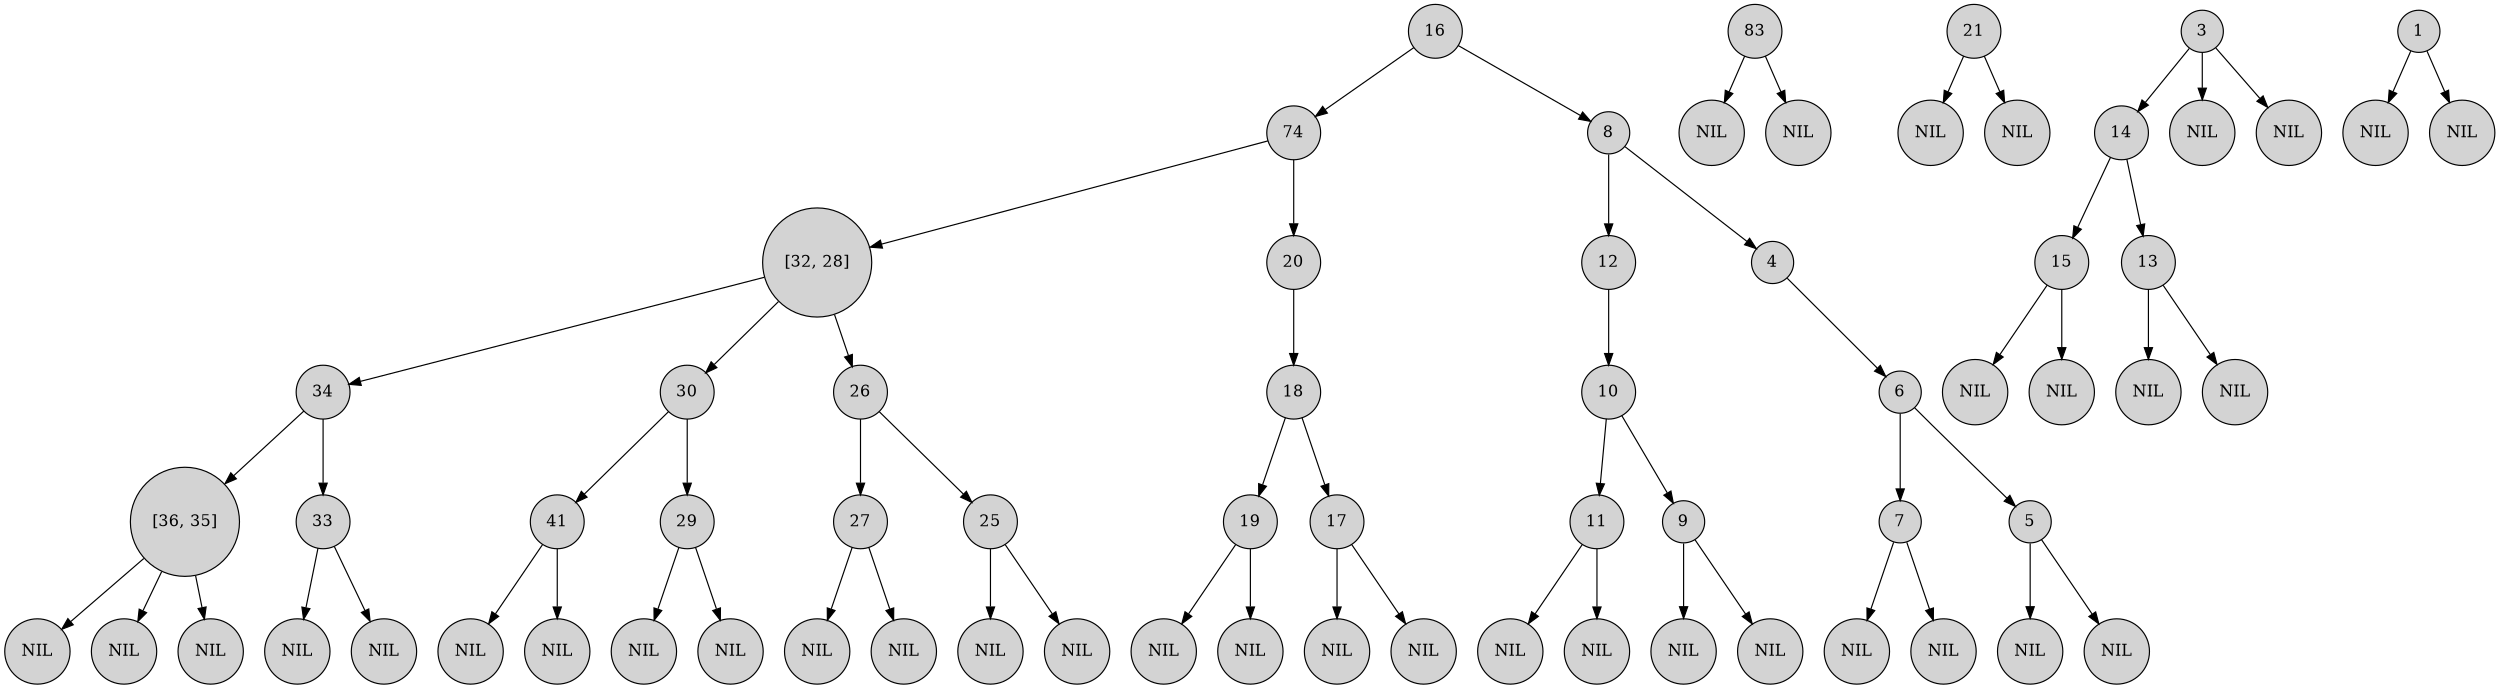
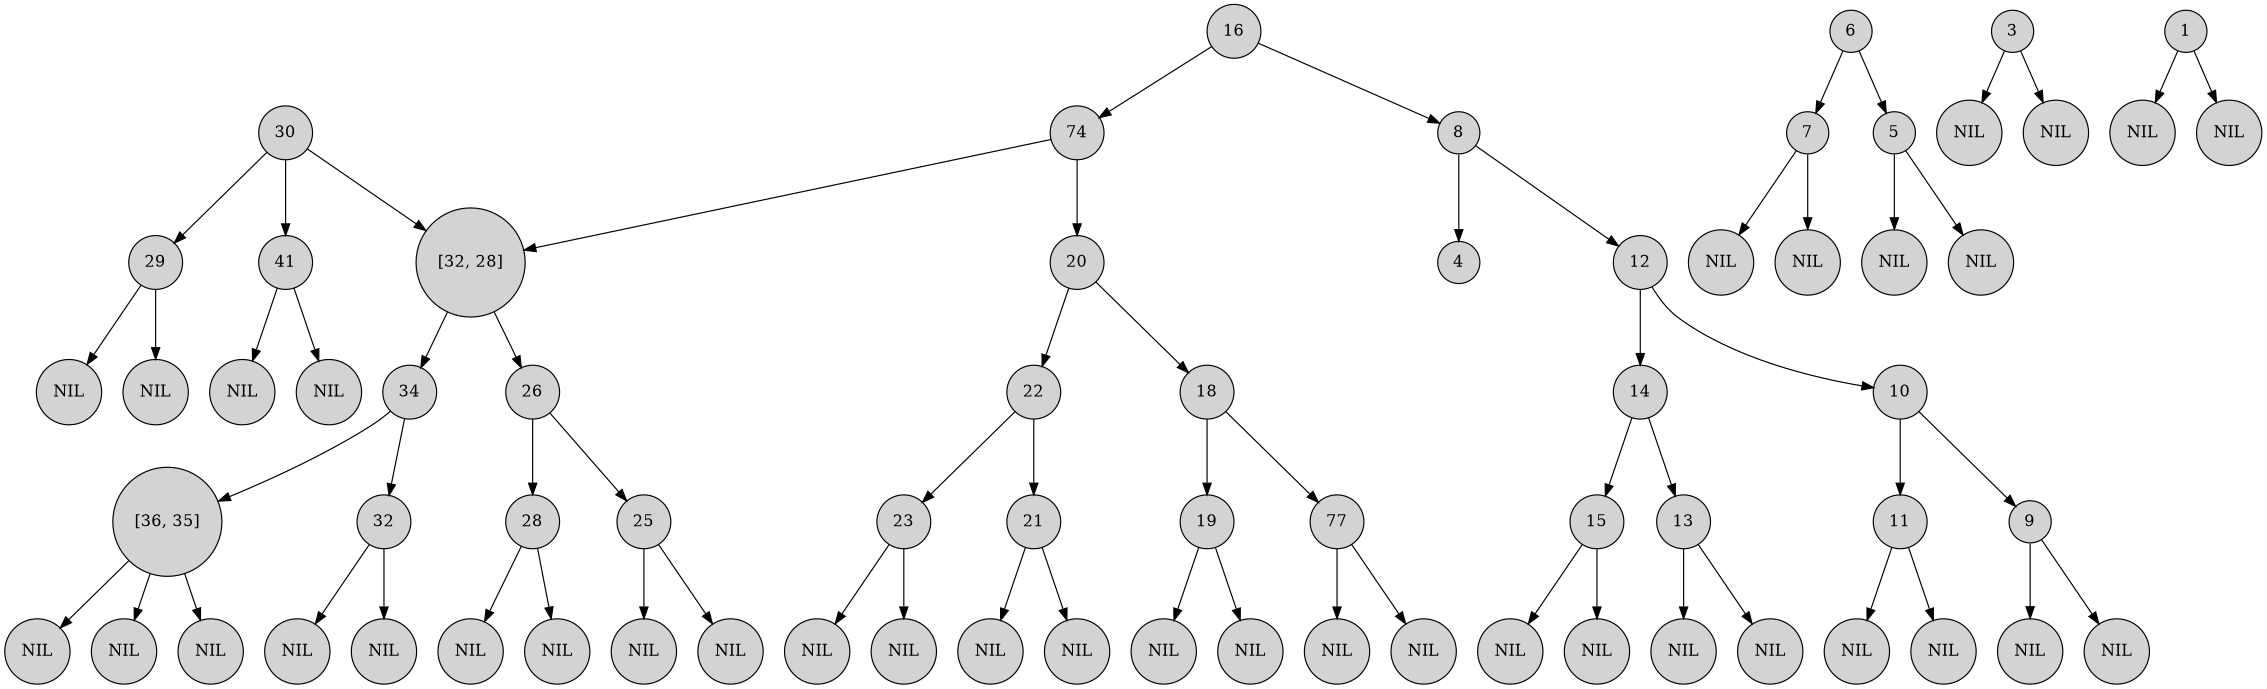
node "83": label "83" -> "23"
edge "3" -> "14": now "12" -> "14"
edge "4" -> "6": removed
edge "[32, 28]" -> "30": reversed
node "22": added
node "33": label "33" -> "32"
node "27": label "27" -> "28"
node "17": label "17" -> "77"
